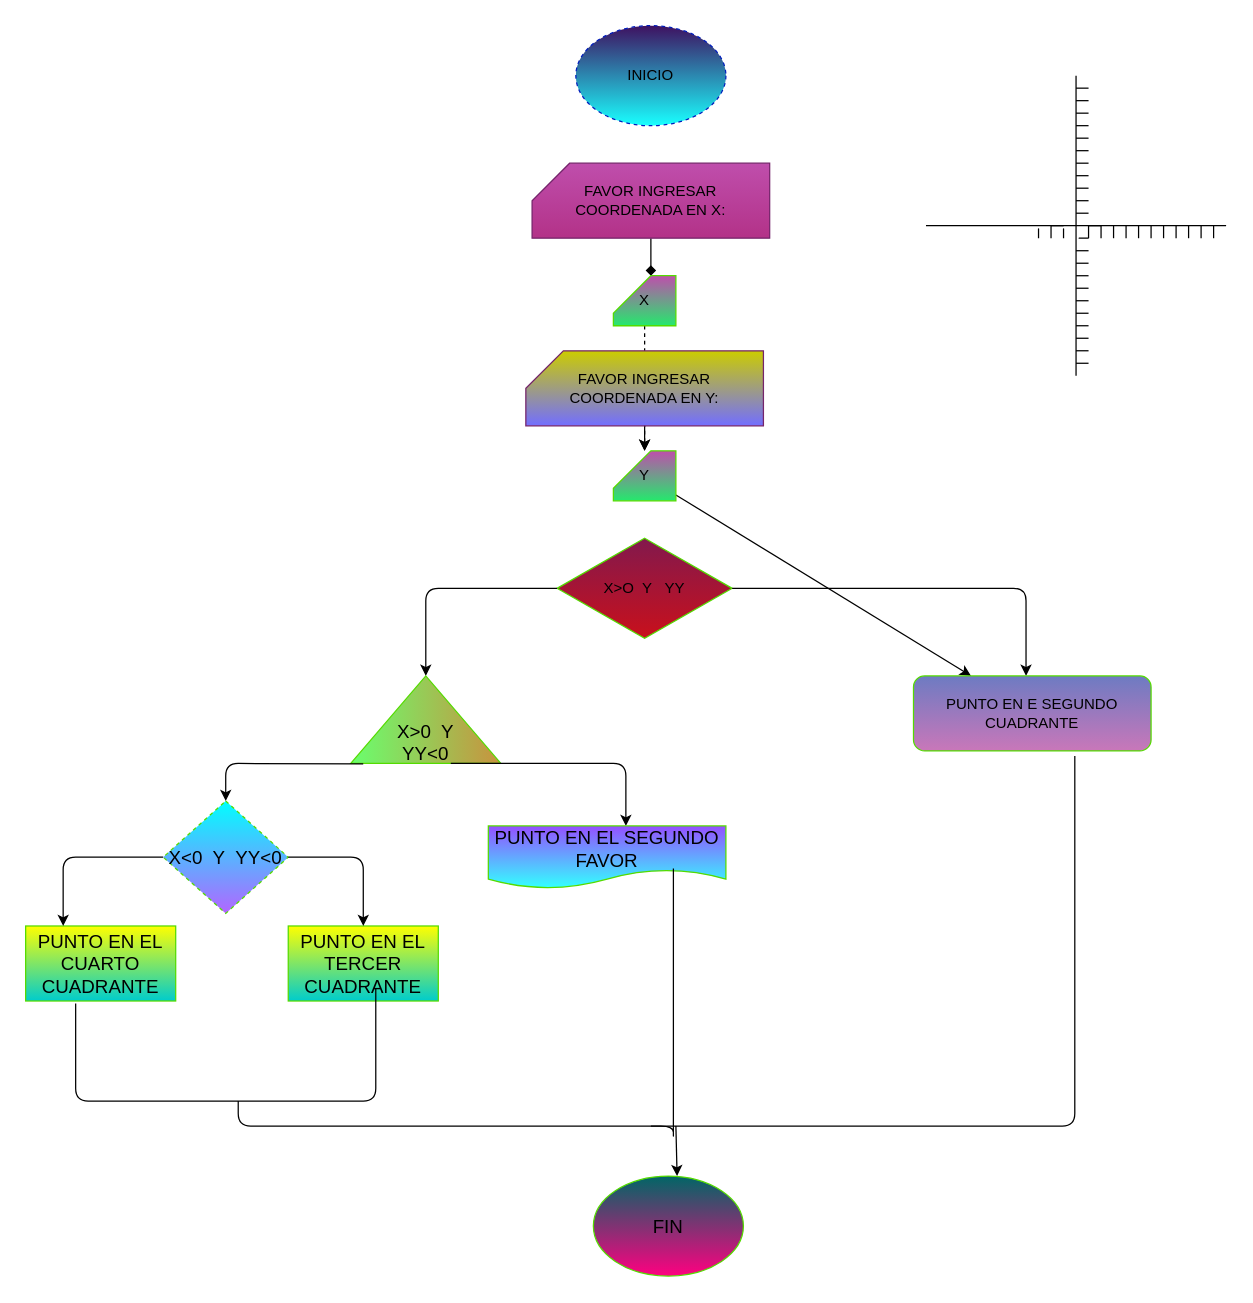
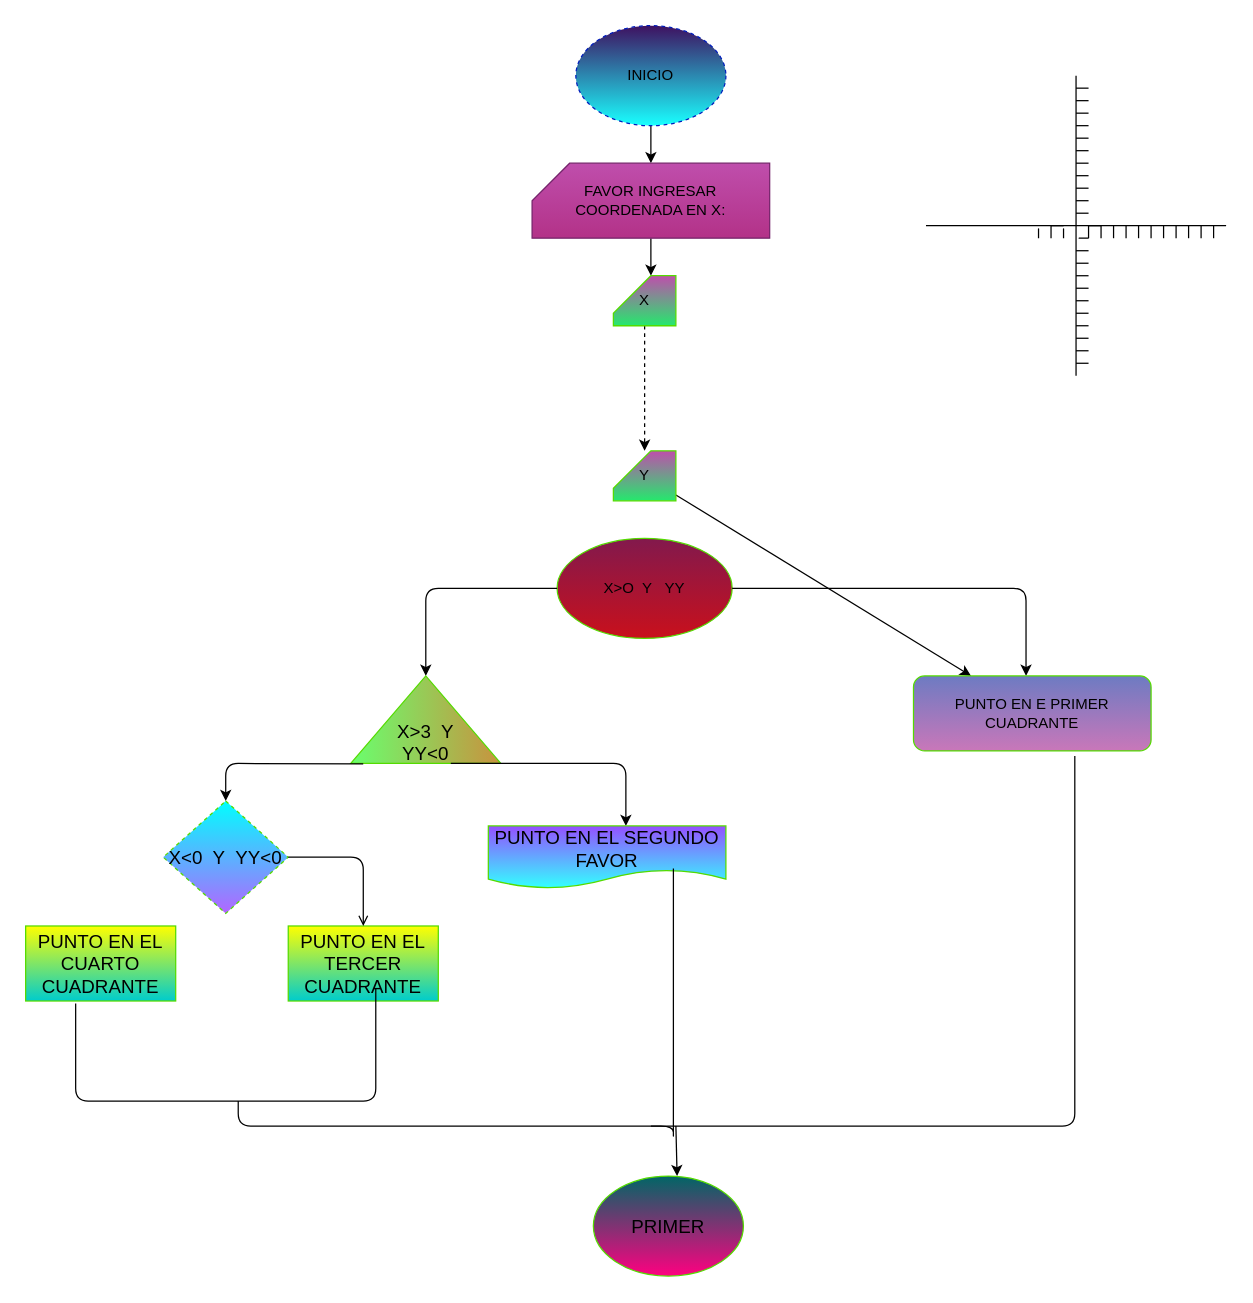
edge "INICIO" -> "FAVOR INGRESAR COORDENADA EN X:": added
edge "FAVOR INGRESAR COORDENADA EN X:" -> "X": arrowhead diamond -> classic
node "FAVOR INGRESAR COORDENADA EN Y:": removed
edge "FAVOR INGRESAR COORDENADA EN Y:" -> "Y": removed
node "X>O Y YY": shape diamond -> ellipse
node "PUNTO EN E SEGUNDO CUADRANTE": label "PUNTO EN E SEGUNDO CUADRANTE" -> "PUNTO EN E PRIMER CUADRANTE"
node "X>0 Y YY<0": label "X>0 Y YY<0" -> "X>3 Y YY<0"
edge "X<0 Y YY<0" -> "PUNTO EN EL CUARTO CUADRANTE": removed
edge "X<0 Y YY<0" -> "PUNTO EN EL TERCER CUADRANTE": arrowhead classic -> open
node "FIN": label "FIN" -> "PRIMER"
